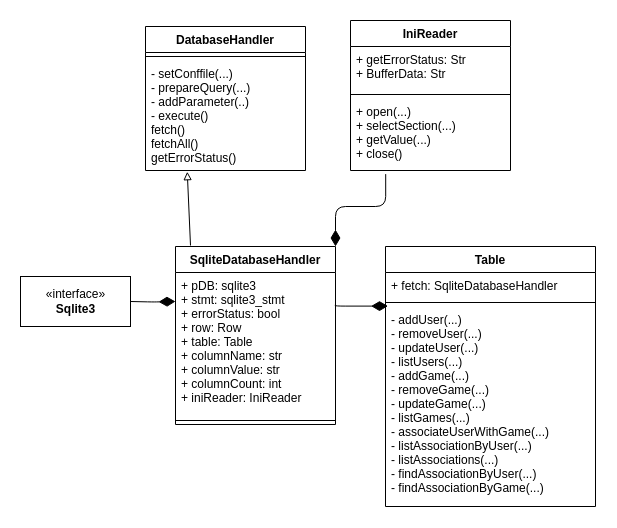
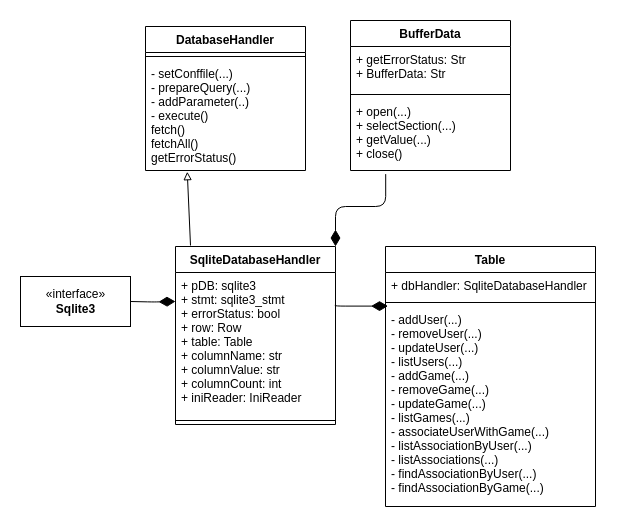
node "IniReader": label "IniReader" -> "BufferData"
node "+ fetch: SqliteDatabaseHandler": label "+ fetch: SqliteDatabaseHandler" -> "+ dbHandler: SqliteDatabaseHandler"
